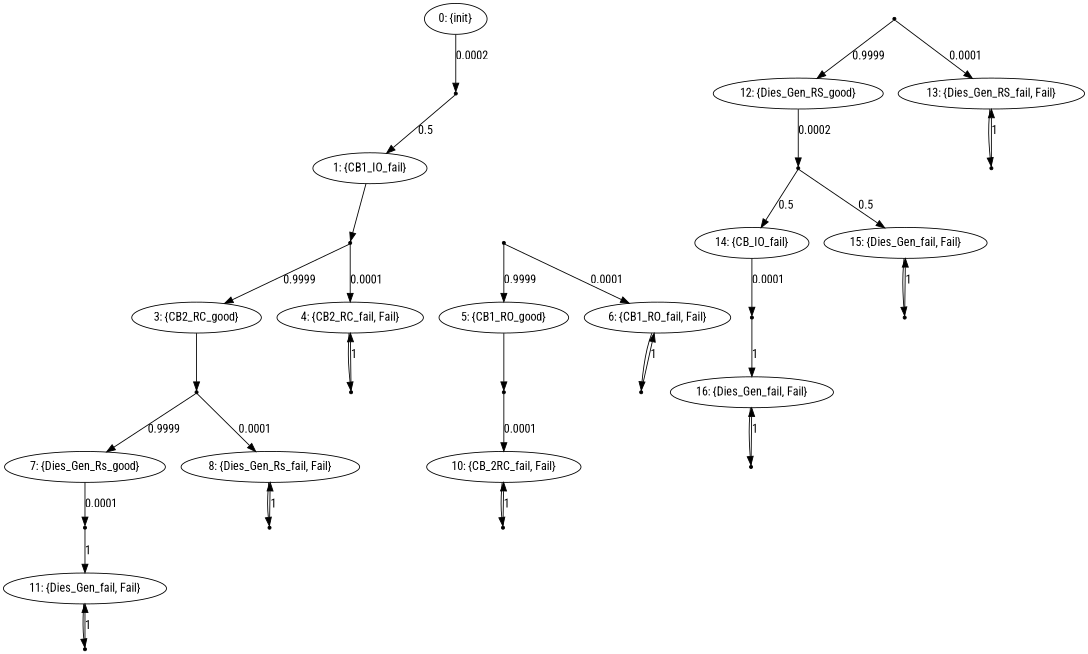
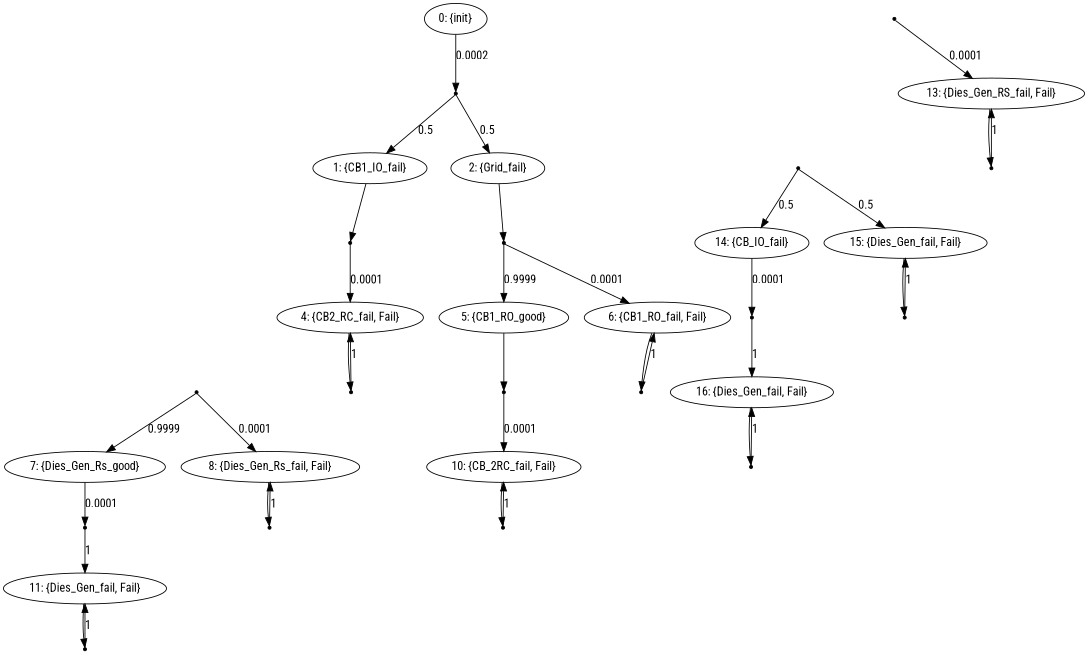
node "12: {Dies_Gen_RS_good}": removed
node "2: {Grid_fail}": added
node "3: {CB2_RC_good}": removed
